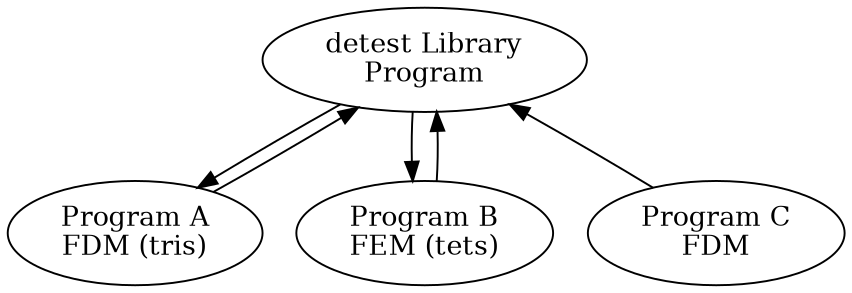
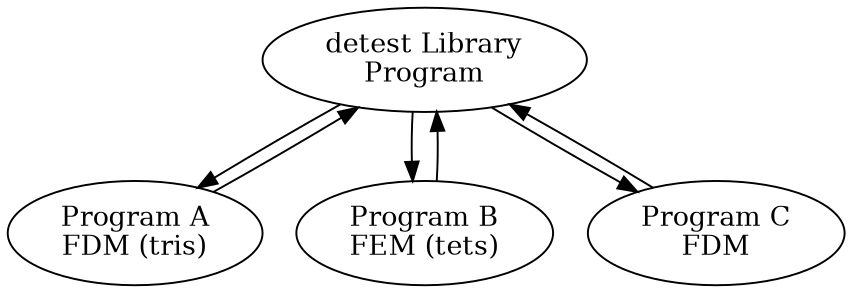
edge "detest Library Program" -> "Program C FDM": added
